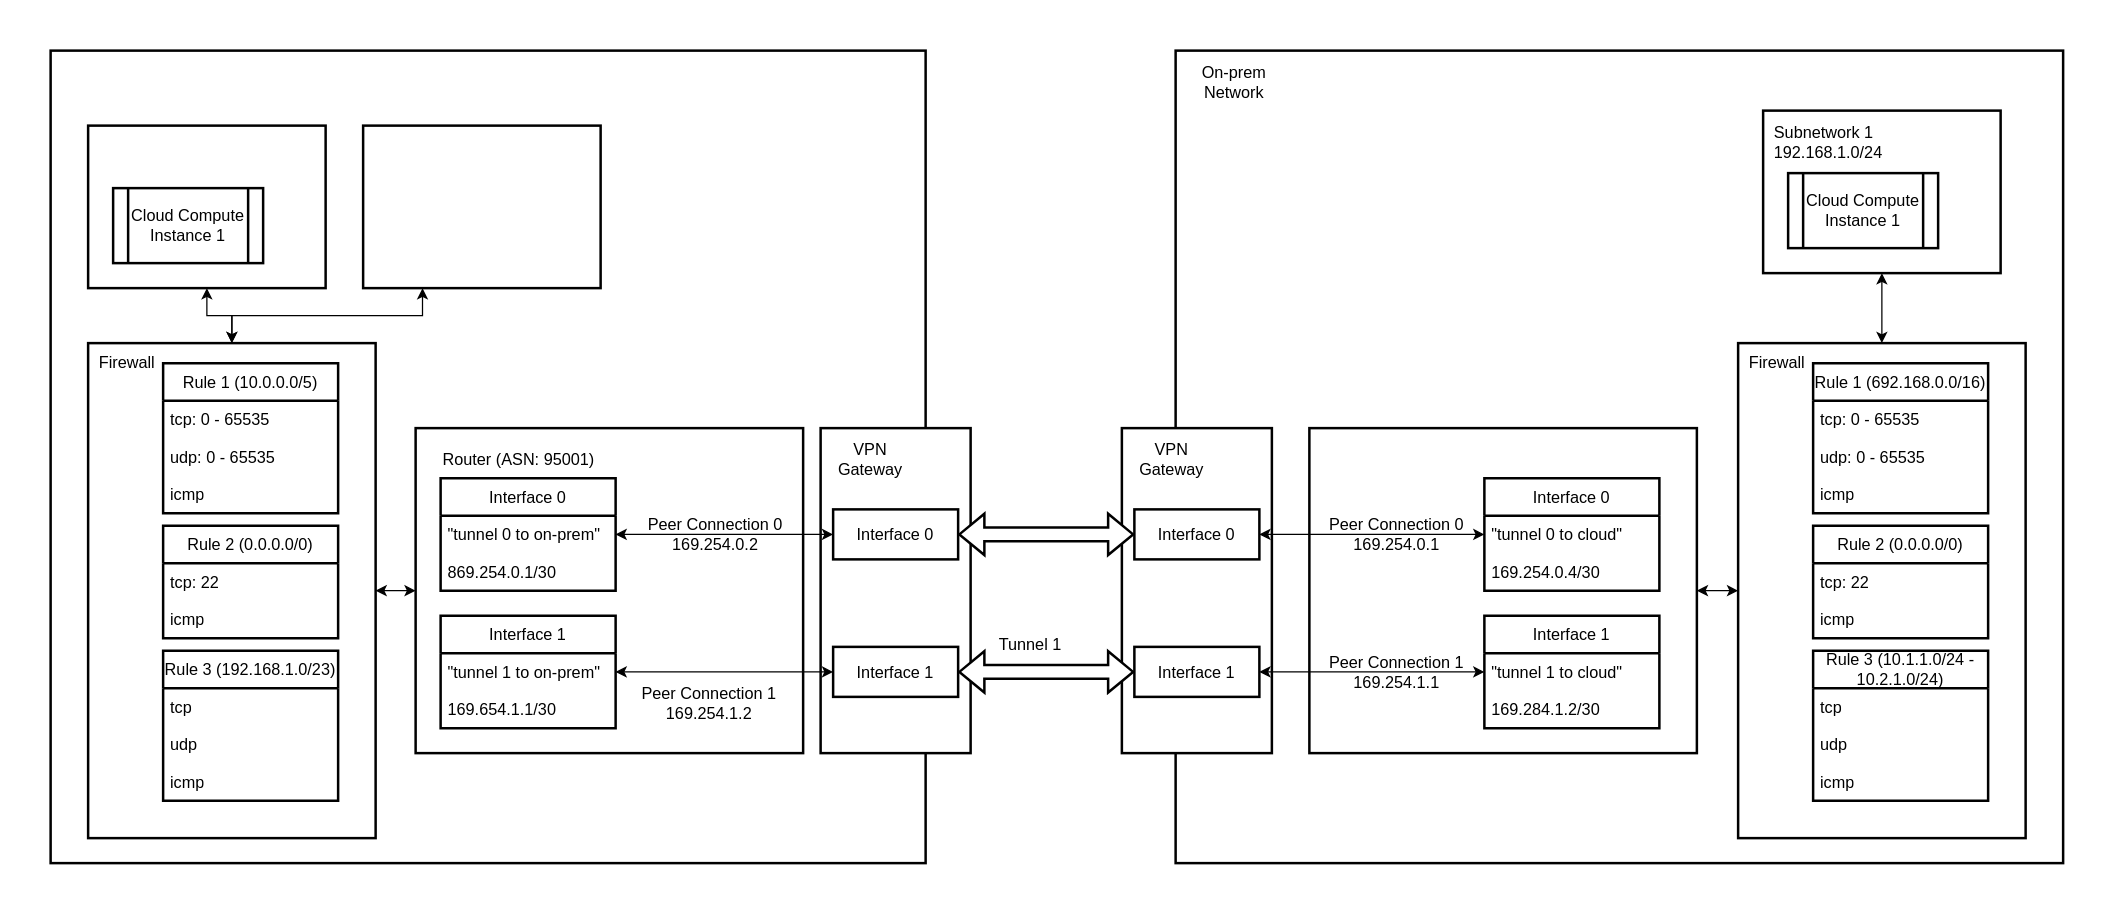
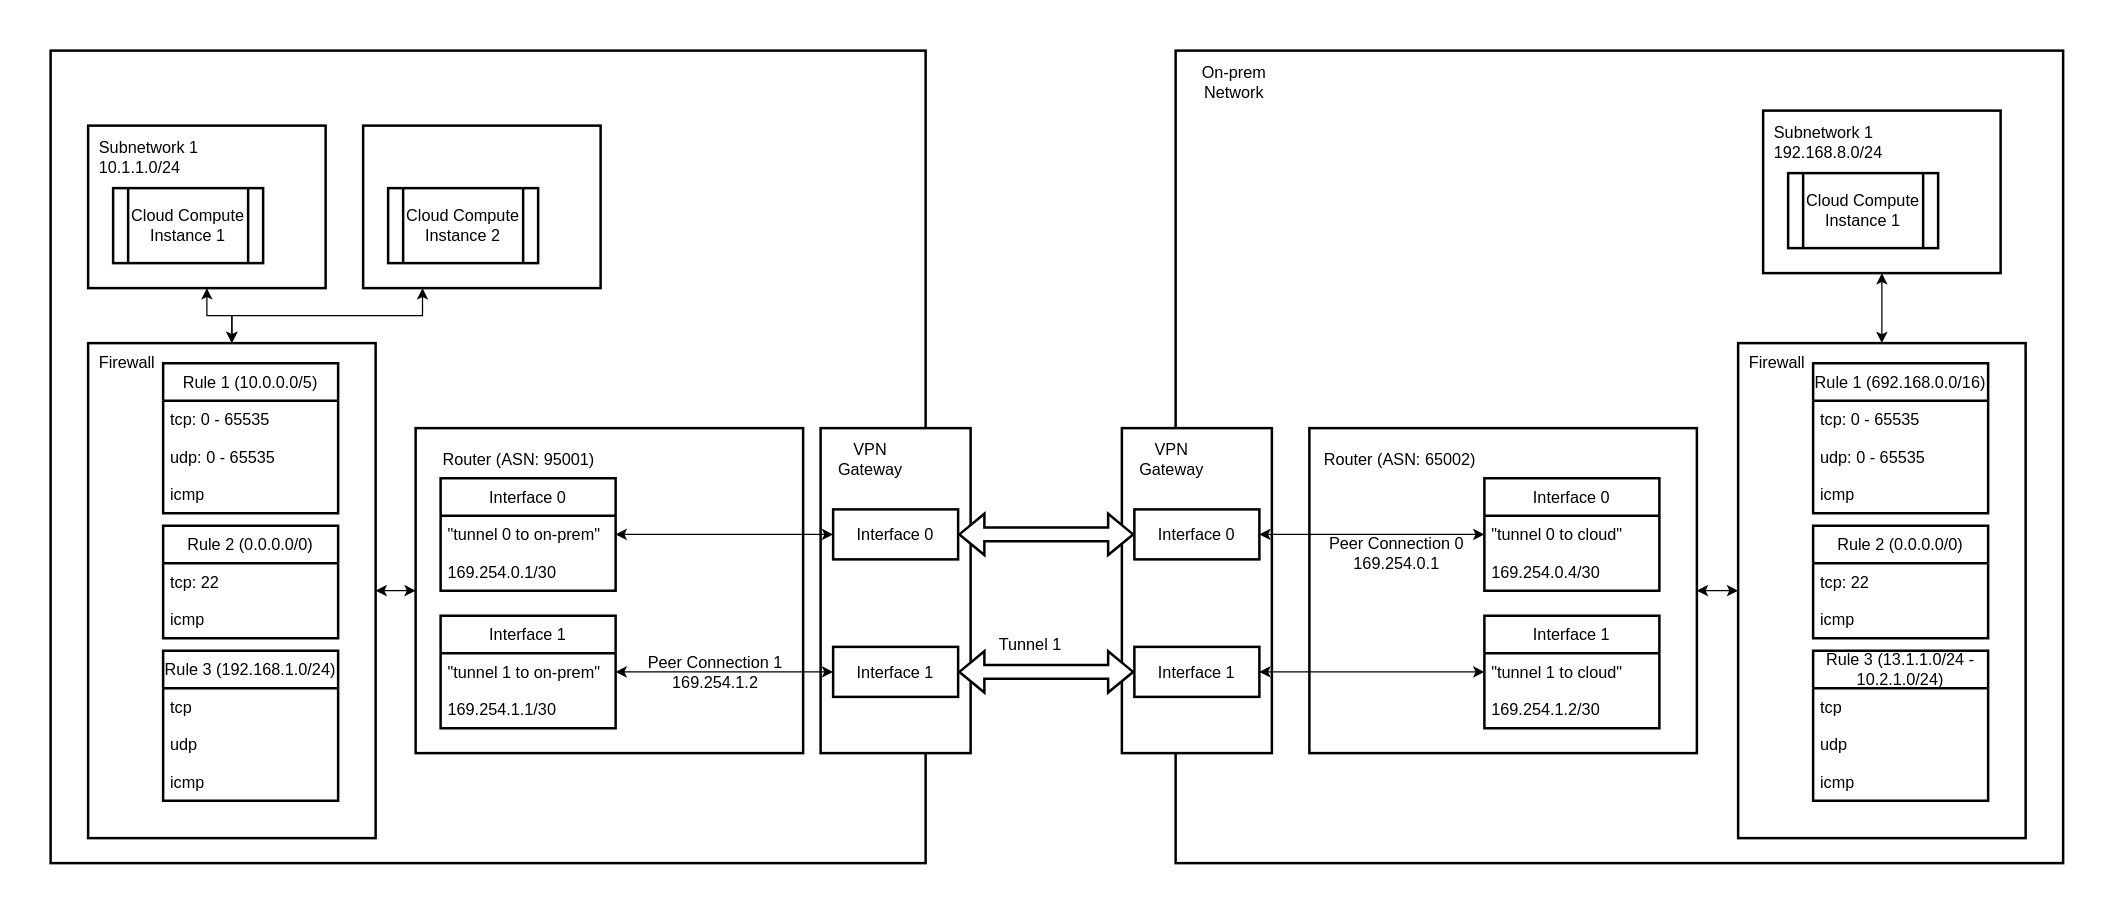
node "Subnetwork 1 192.168.1.0/24": label "Subnetwork 1 192.168.1.0/24" -> "Subnetwork 1 192.168.8.0/24"
node "Subnetwork 1 10.1.1.0/24": added
node "Cloud Compute Instance 2": added
node "Router (ASN: 65002)": added
node "Peer Connection 0 169.254.0.2": removed
node "Peer Connection 0 169.254.0.1": moved (1397, 534) -> (1397, 553)
node "869.254.0.1/30": label "869.254.0.1/30" -> "169.254.0.1/30"
node "Rule 3 (192.168.1.0/23)": label "Rule 3 (192.168.1.0/23)" -> "Rule 3 (192.168.1.0/24)"
node "Rule 3 (10.1.1.0/24 - 10.2.1.0/24)": label "Rule 3 (10.1.1.0/24 - 10.2.1.0/24)" -> "Rule 3 (13.1.1.0/24 - 10.2.1.0/24)"
node "Peer Connection 1 169.254.1.1": removed
node "Peer Connection 1 169.254.1.2": moved (709, 703) -> (716, 672)
node "169.654.1.1/30": label "169.654.1.1/30" -> "169.254.1.1/30"
node "169.284.1.2/30": label "169.284.1.2/30" -> "169.254.1.2/30"
